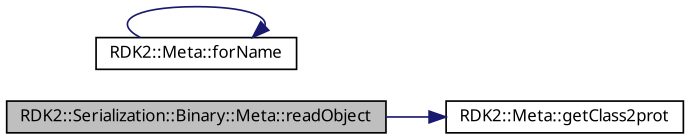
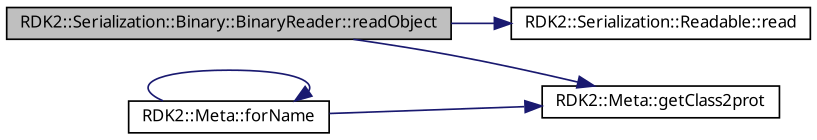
node "RDK2::Serialization::Readable::read": added
edge "RDK2::Meta::forName" -> "RDK2::Meta::getClass2prot": added
node "RDK2::Serialization::Binary::Meta::readObject": label "RDK2::Serialization::Binary::Meta::readObject" -> "RDK2::Serialization::Binary::BinaryReader::readObject"
